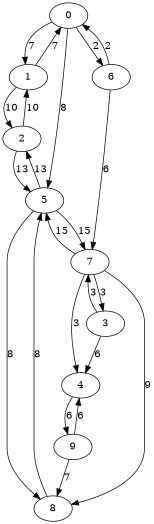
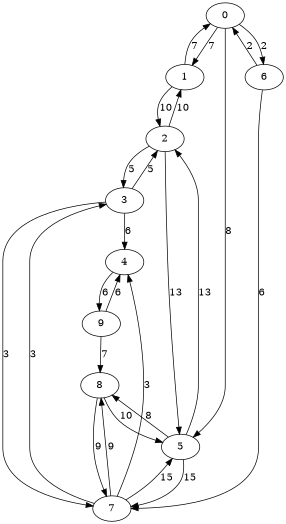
edge "2" -> "3": added, label "5"
edge "3" -> "2": added, label "5"
edge "8" -> "5": label "8" -> "10"
edge "8" -> "7": added, label "9"
